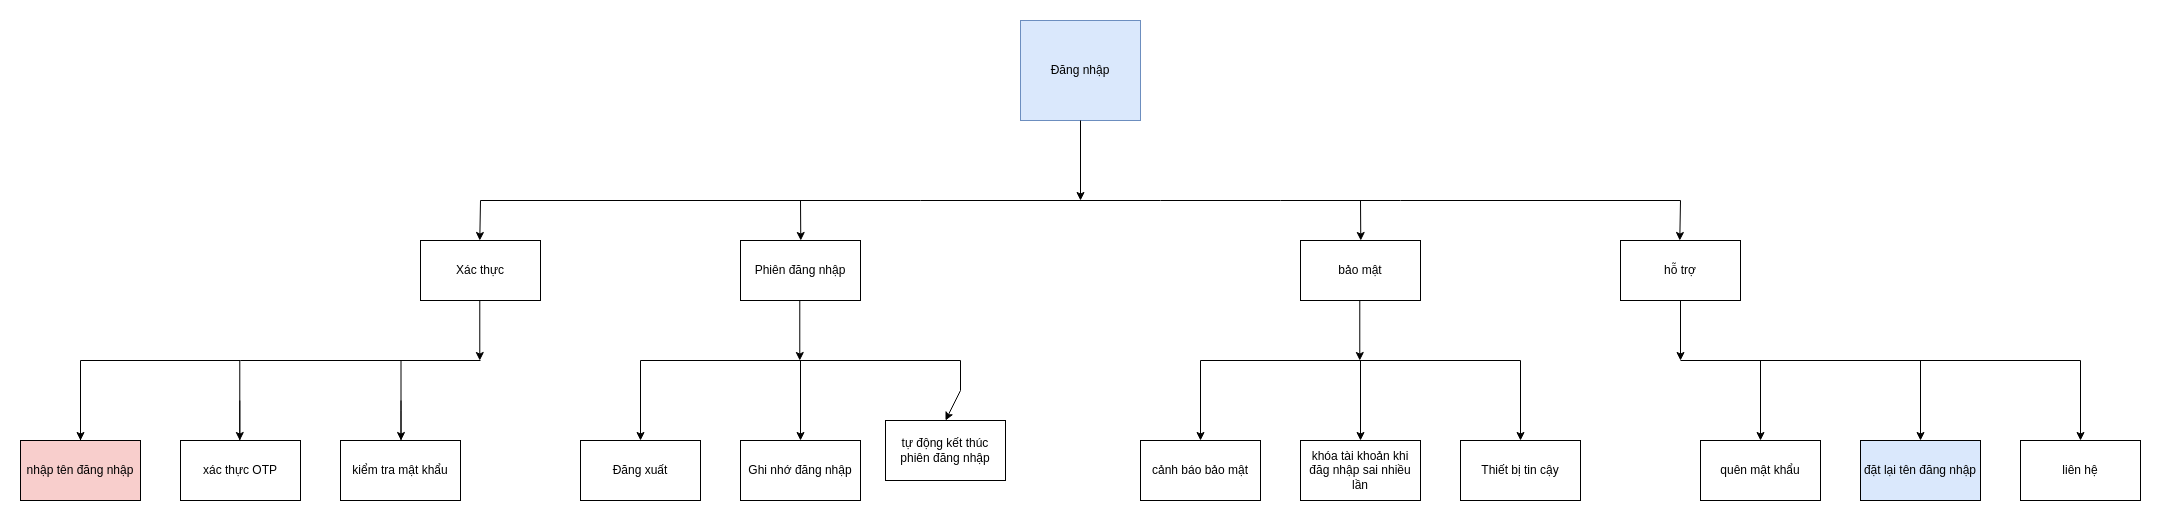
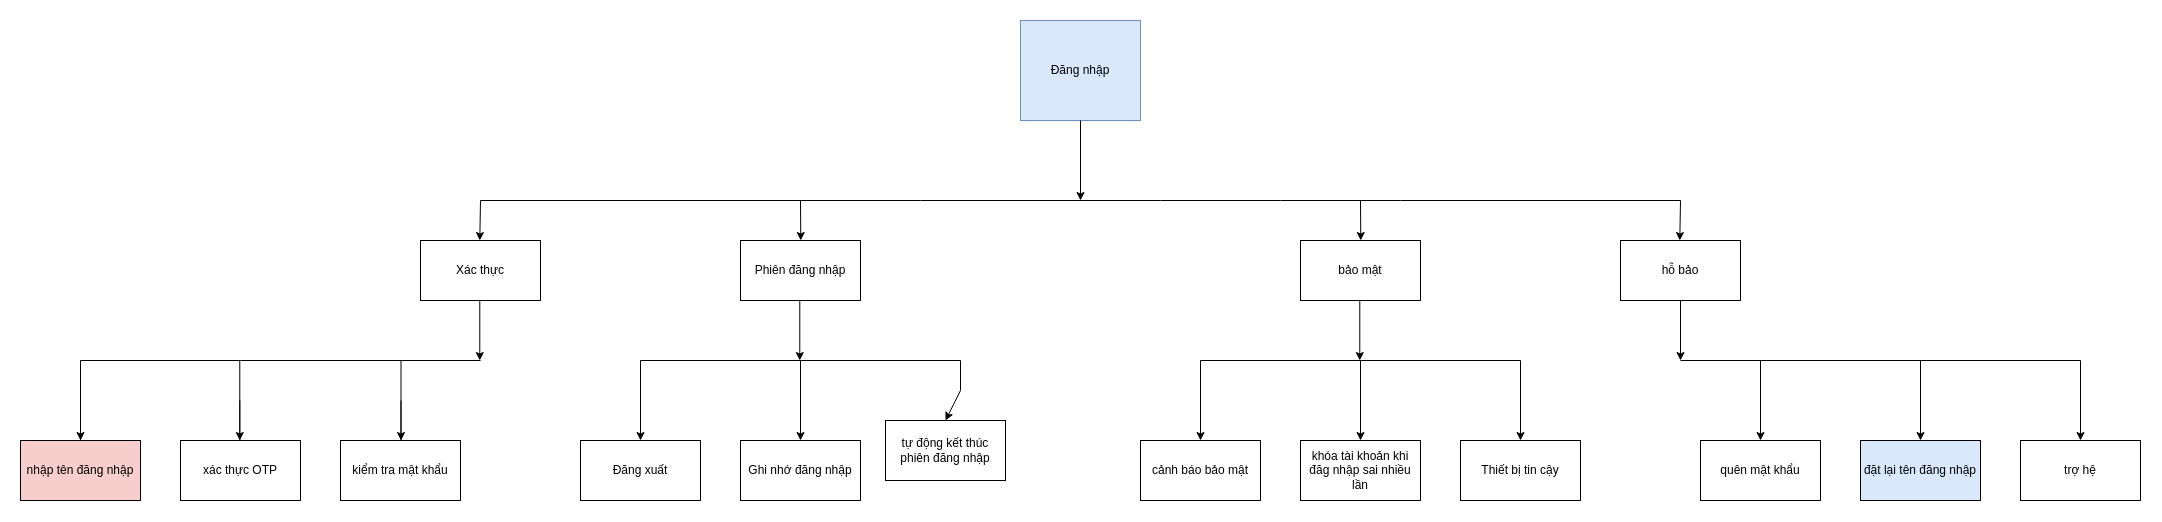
node "hỗ trợ": label "hỗ trợ" -> "hỗ bảo"
node "liên hệ": label "liên hệ" -> "trợ hệ"
